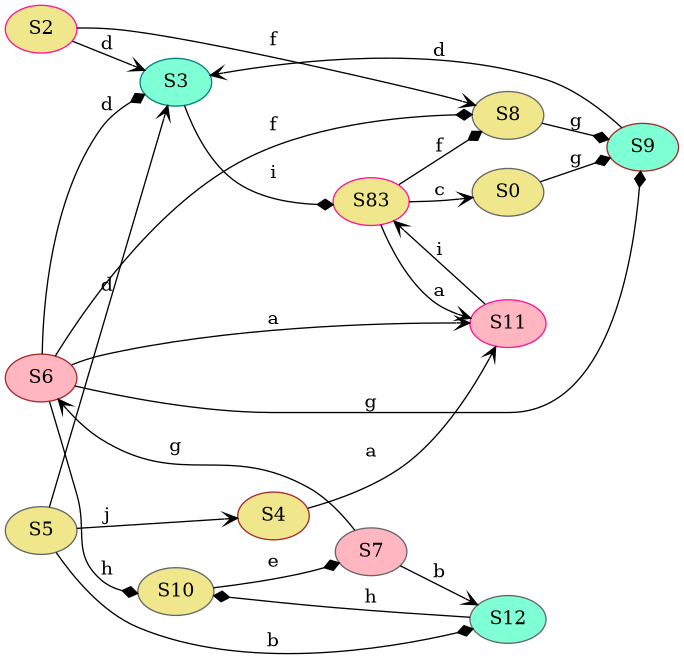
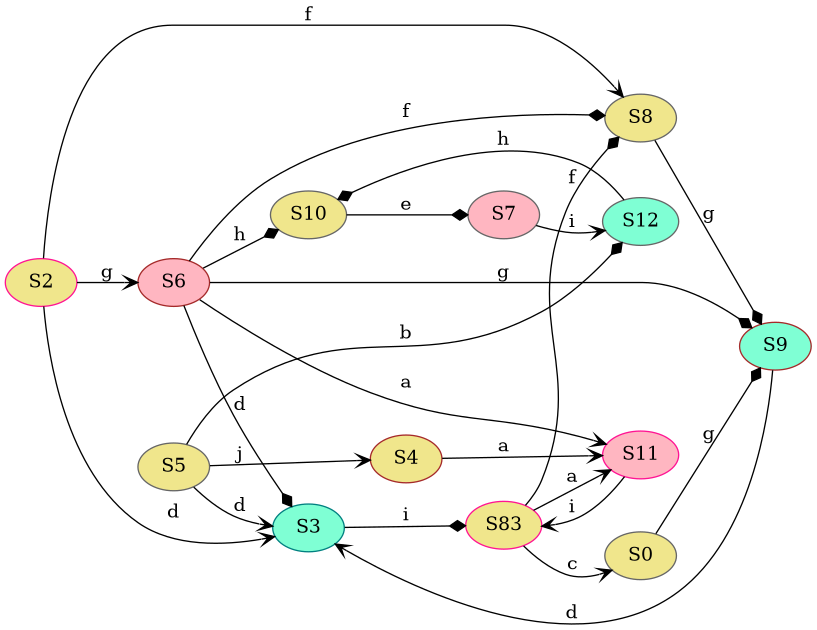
edge "S7" -> "S6": now "S2" -> "S6"
edge "S7" -> "S12": label "b" -> "i"
